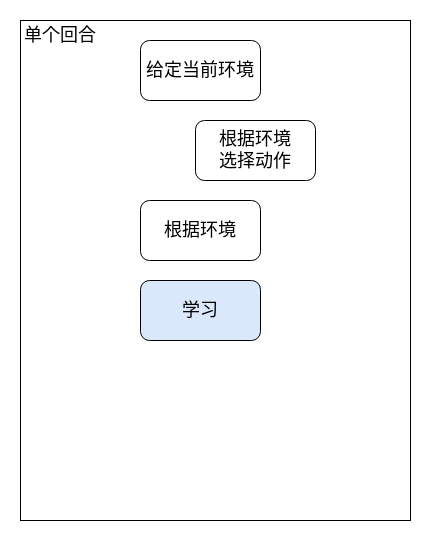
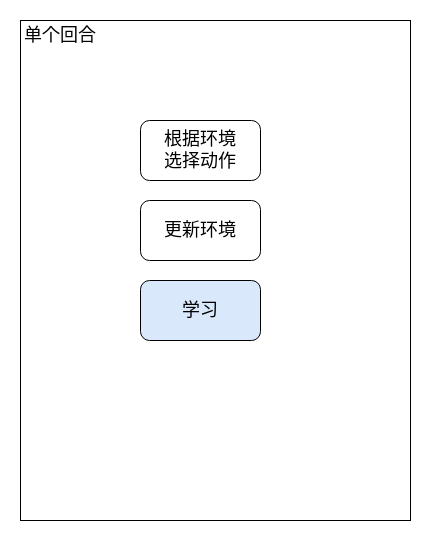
node "给定当前环境": removed
node "根据环境 选择动作": moved (256, 151) -> (201, 151)
node "根据环境": label "根据环境" -> "更新环境"
